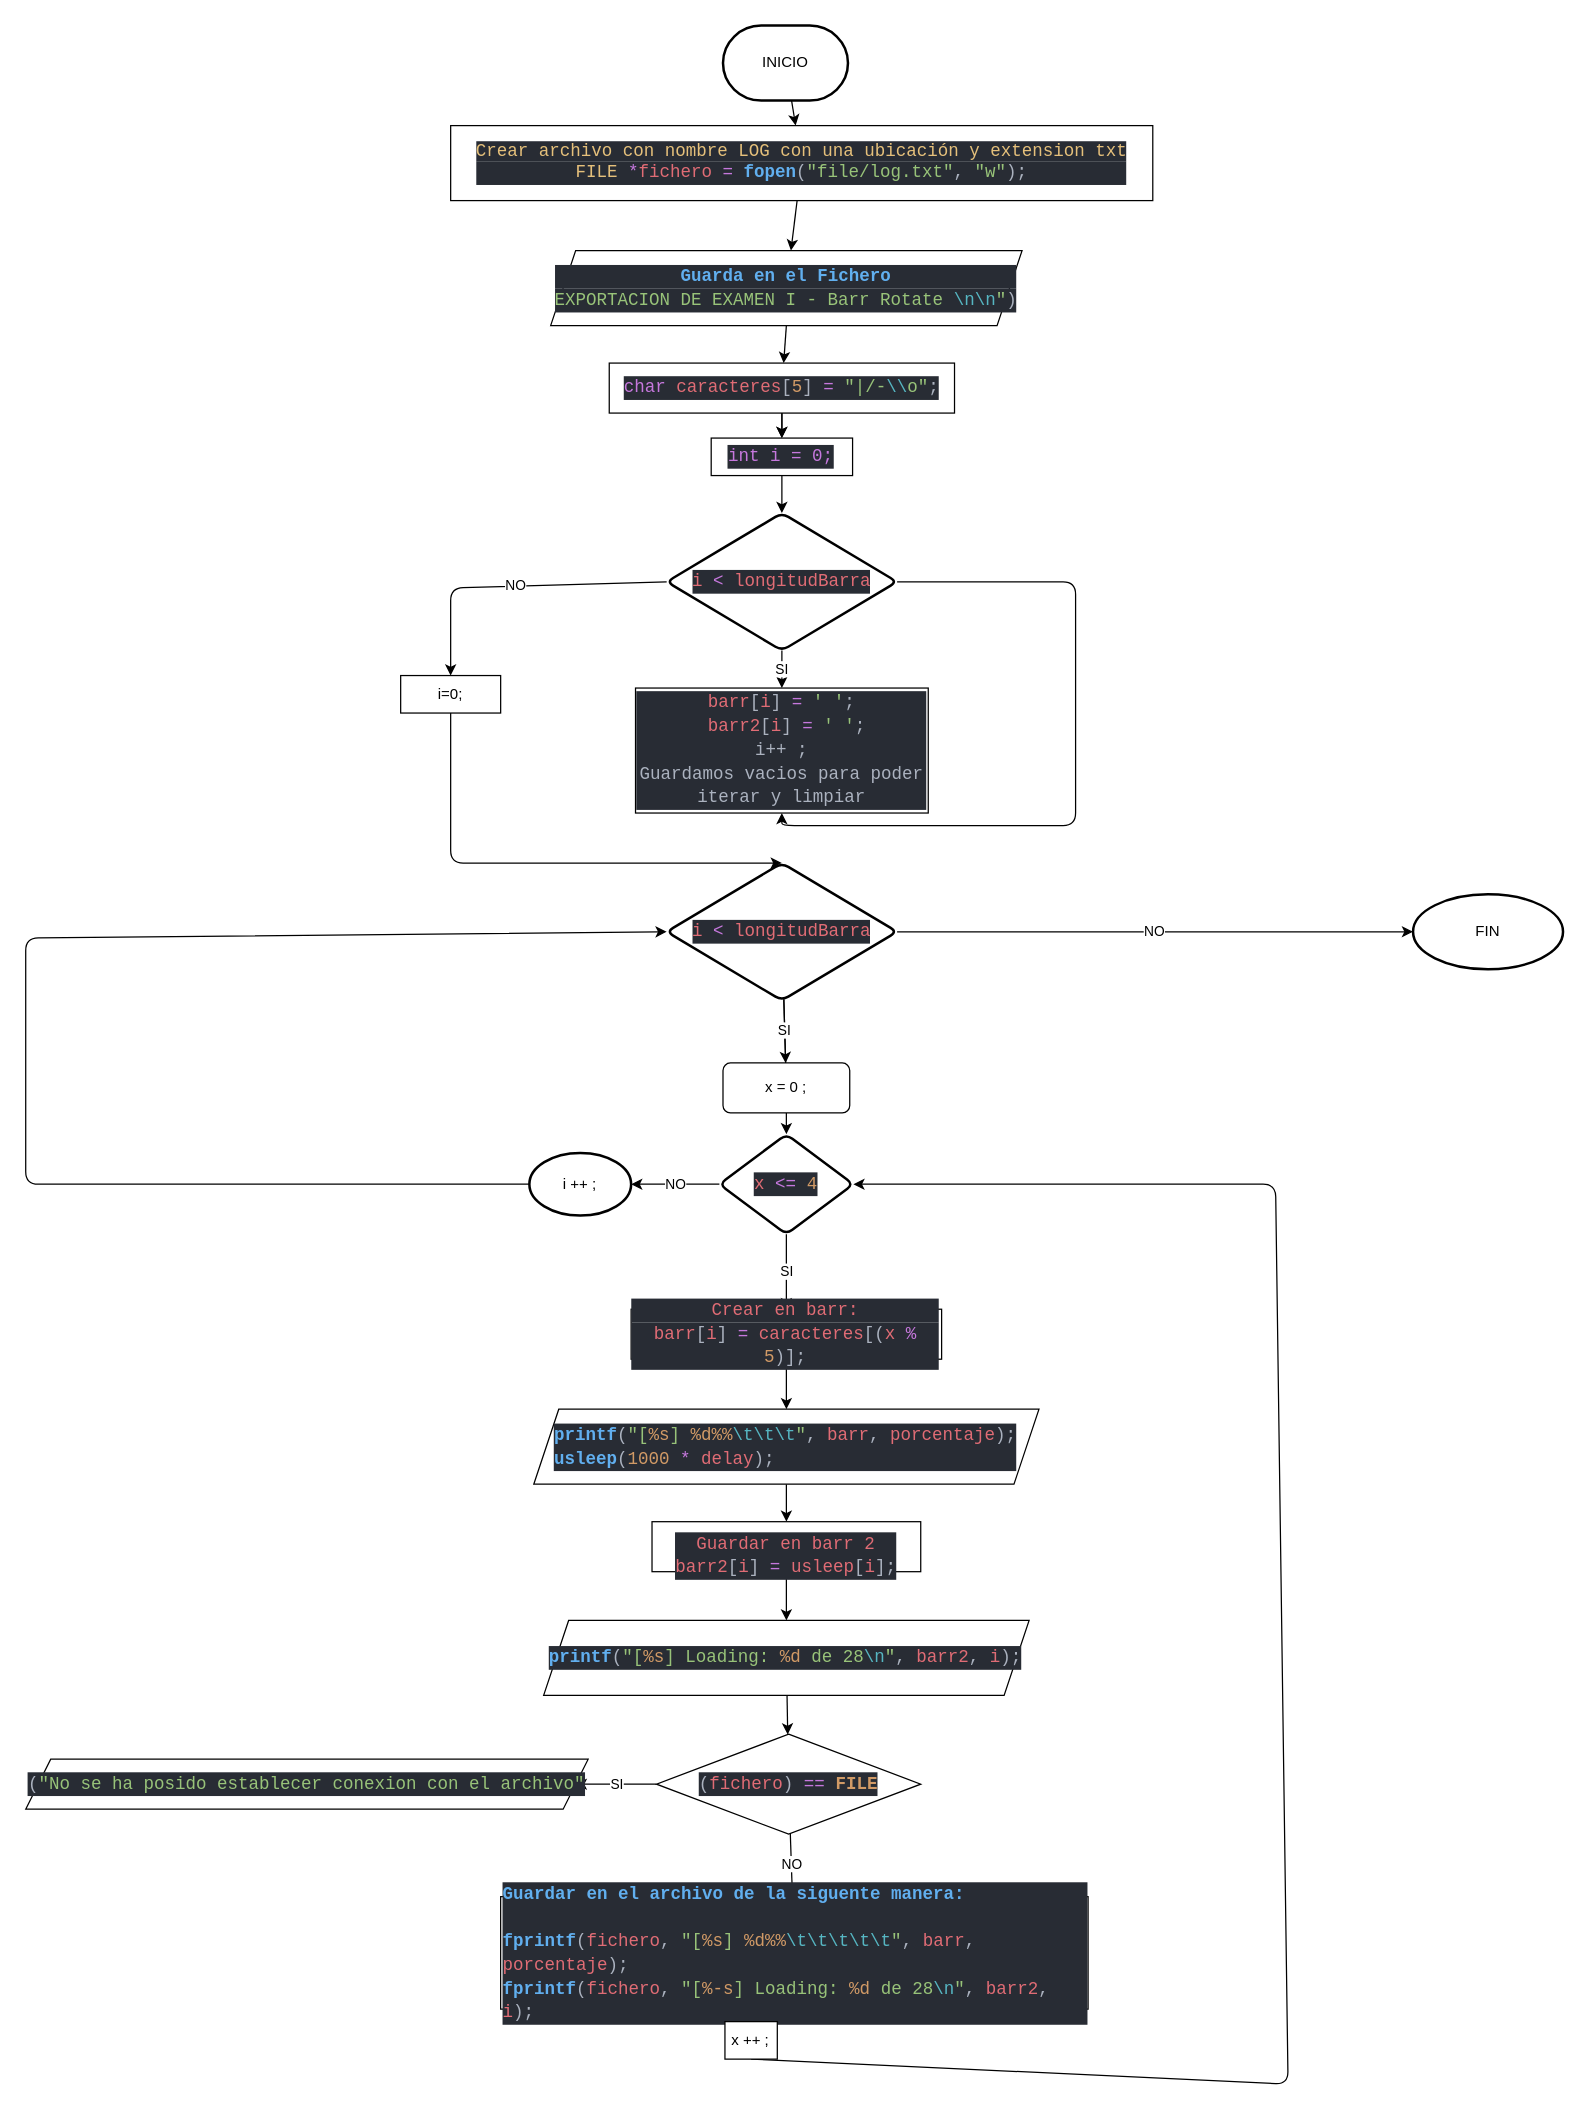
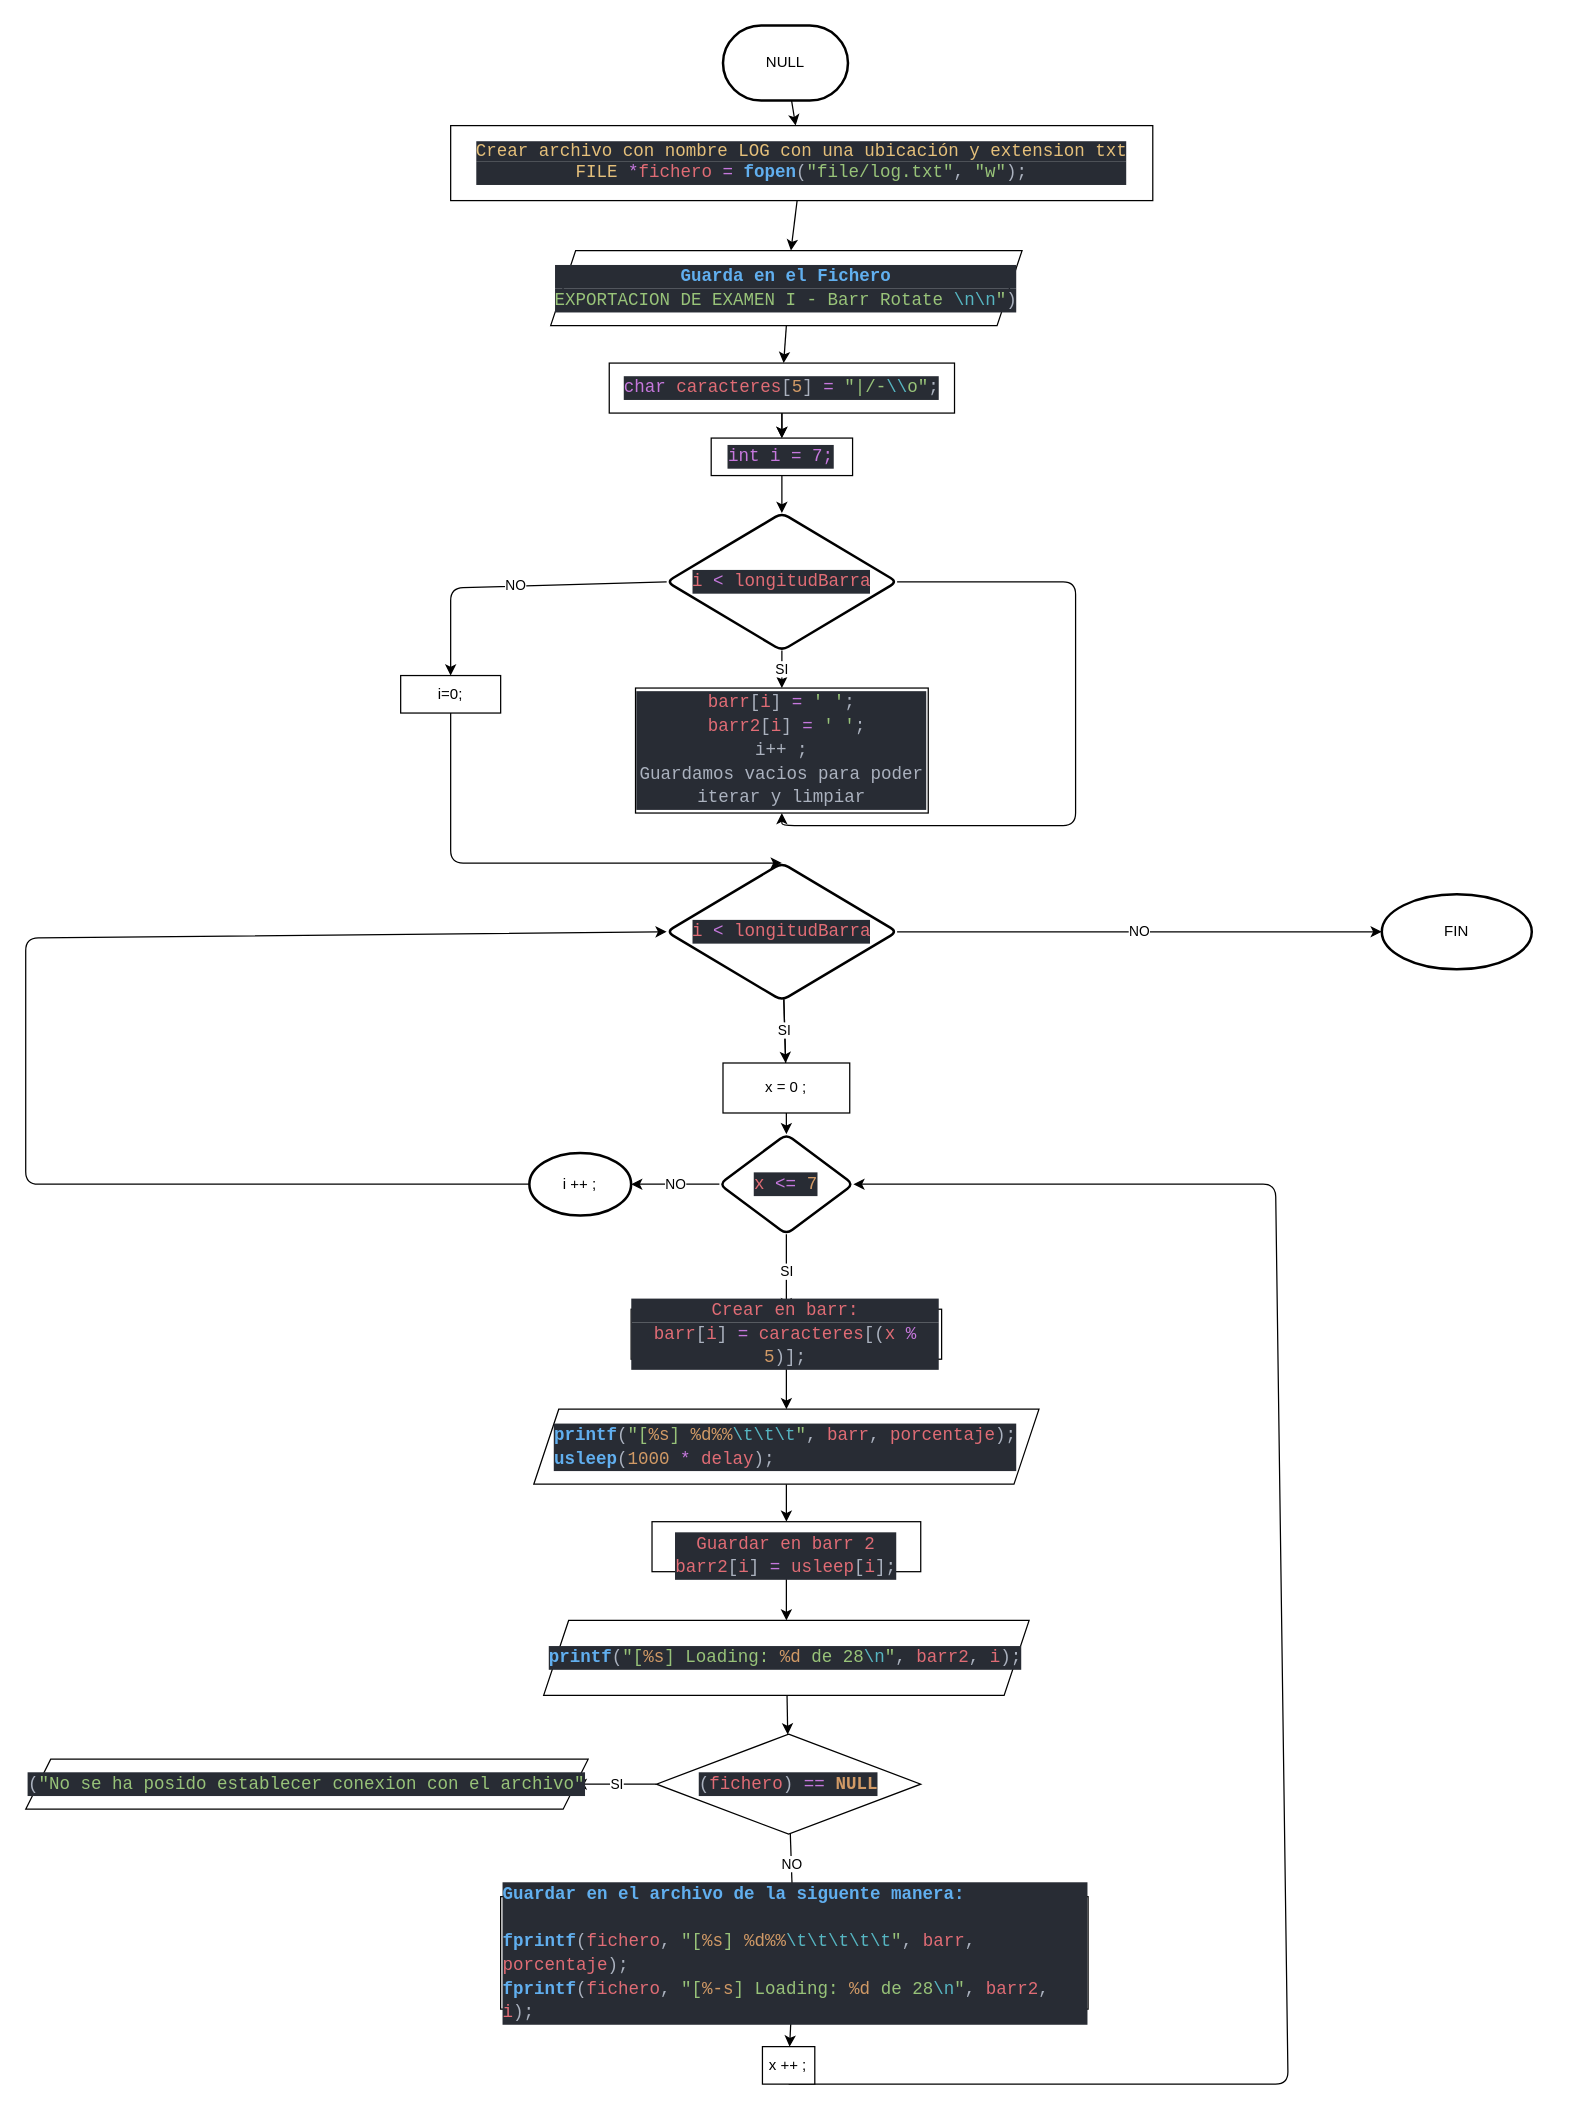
node "INICIO": label "INICIO" -> "NULL"
node "int i = 0;": label "int i = 0;" -> "int i = 7;"
node "FIN": moved (1488, 932) -> (1457, 932)
node "x = 0 ;": shape rounded rectangle -> rectangle
node "x <= 4": label "x <= 4" -> "x <= 7"
node "(fichero) == FILE": label "(fichero) == FILE" -> "(fichero) == NULL"
node "x ++ ;": moved (751, 2041) -> (789, 2066)
